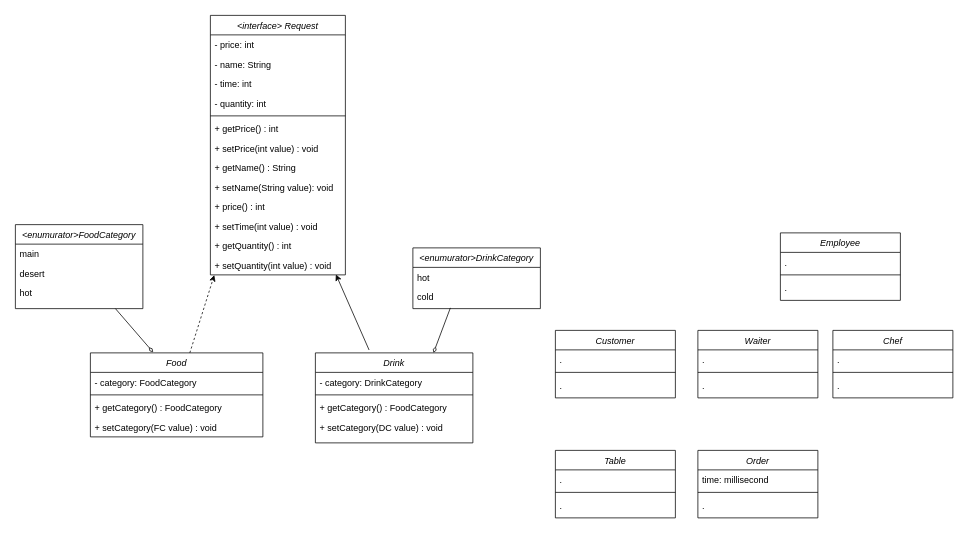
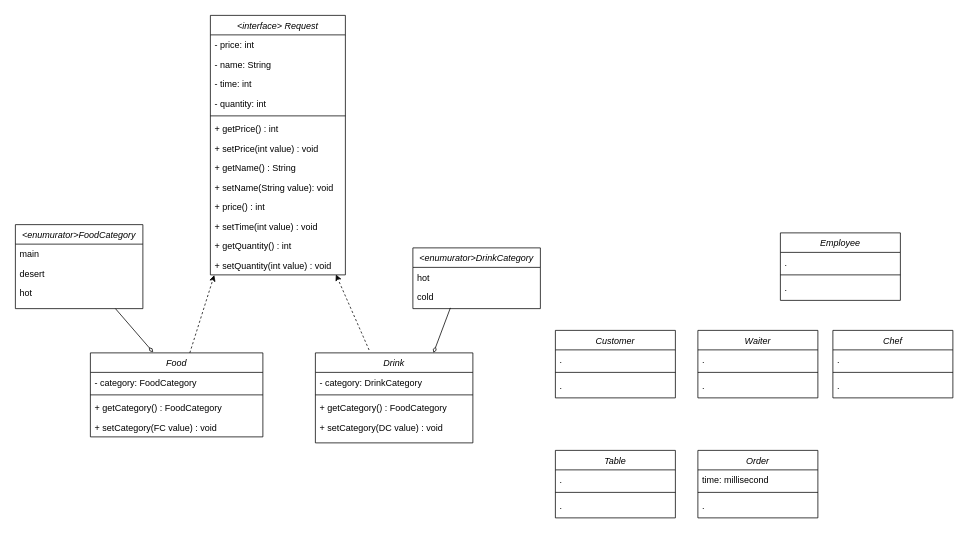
edge "Drink" -> "+ setQuantity(int value) : void": style solid -> dashed
